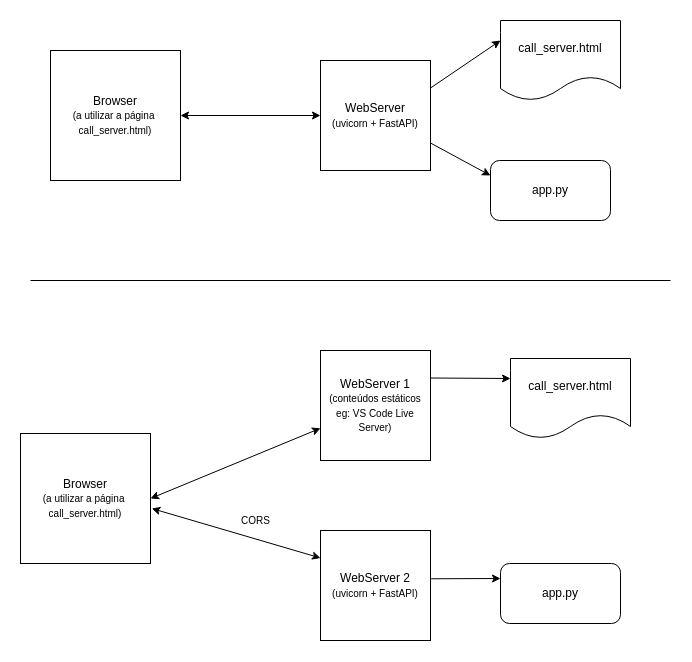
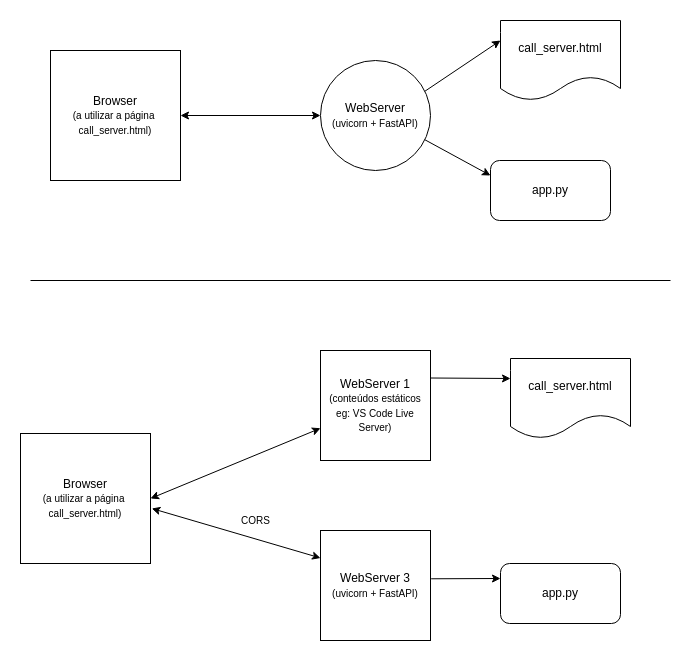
node "WebServer (uvicorn + FastAPI)": shape rectangle -> ellipse
node "WebServer 2 (uvicorn + FastAPI)": label "WebServer 2 (uvicorn + FastAPI)" -> "WebServer 3 (uvicorn + FastAPI)"
